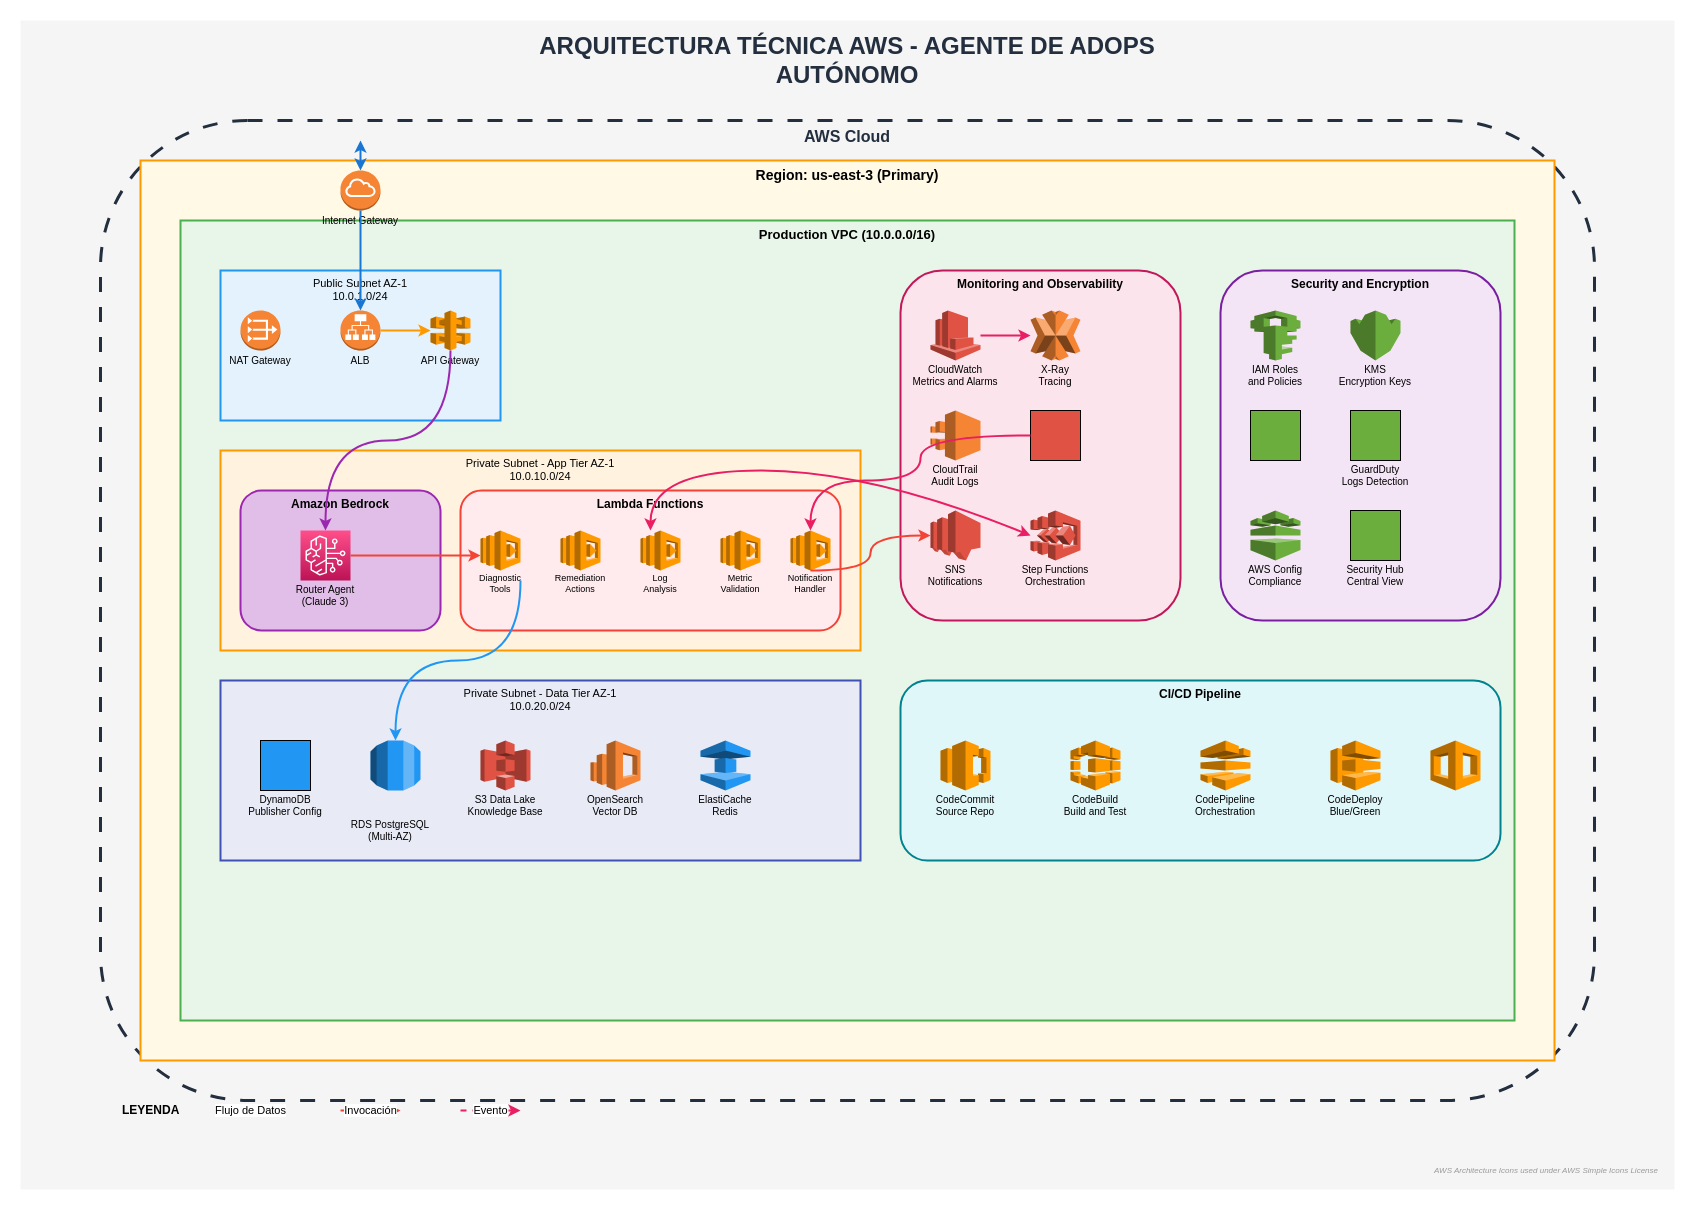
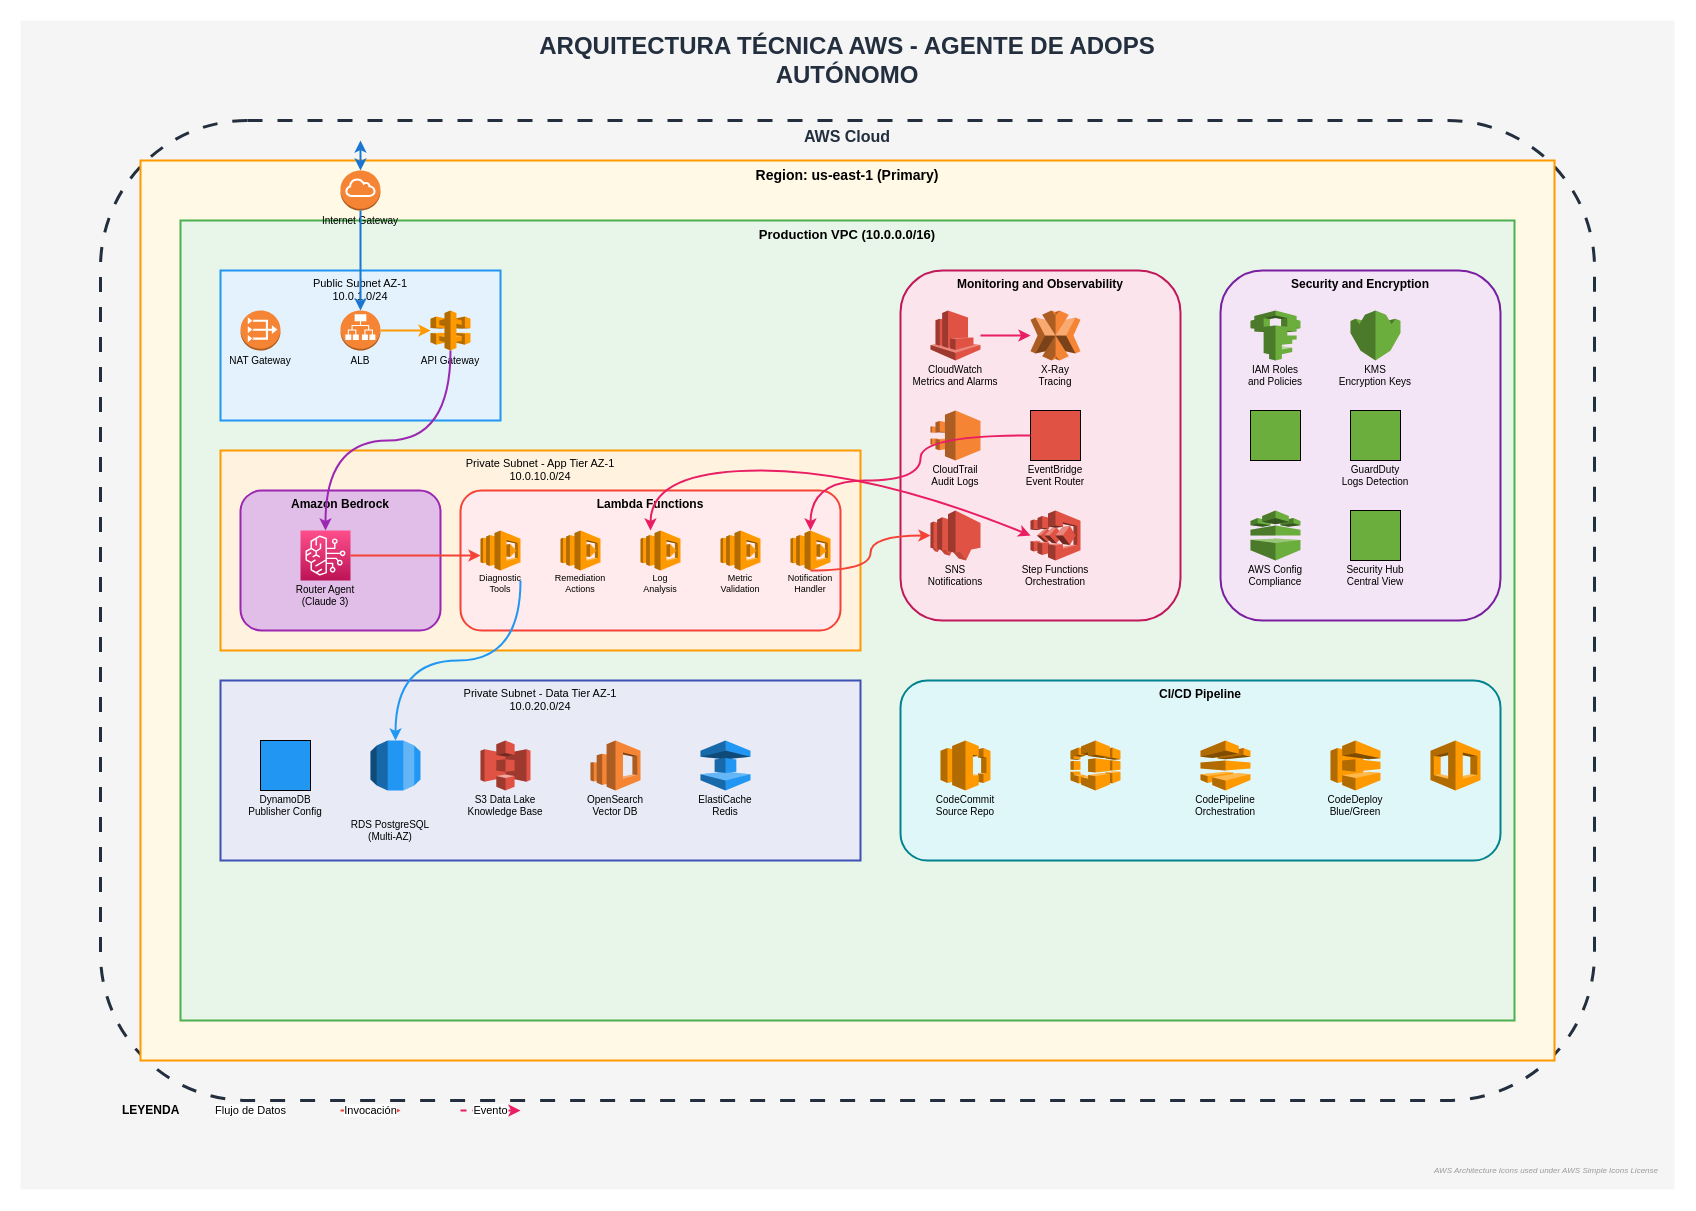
node "Region: us-east-3 (Primary)": label "Region: us-east-3 (Primary)" -> "Region: us-east-1 (Primary)"
node "EventBridge Event Router": added
node "CodeBuild Build and Test": removed
